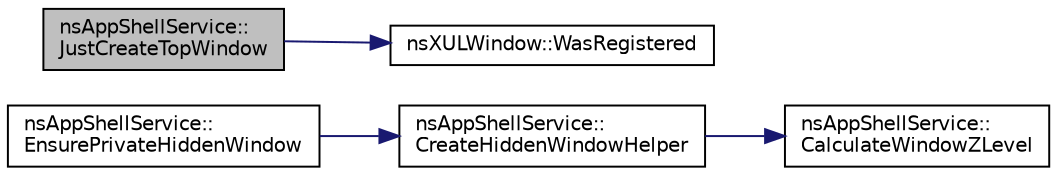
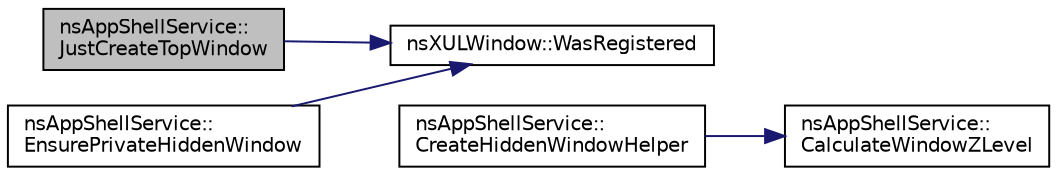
edge "nsAppShellService:: EnsurePrivateHiddenWindow" -> "nsAppShellService:: CreateHiddenWindowHelper": now "nsAppShellService:: EnsurePrivateHiddenWindow" -> "nsXULWindow::WasRegistered"
